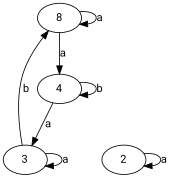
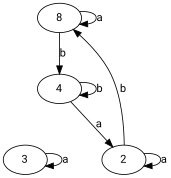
edge "8" -> "4": label "a" -> "b"
edge "3" -> "8": now "2" -> "8"
edge "4" -> "3": now "4" -> "2"
